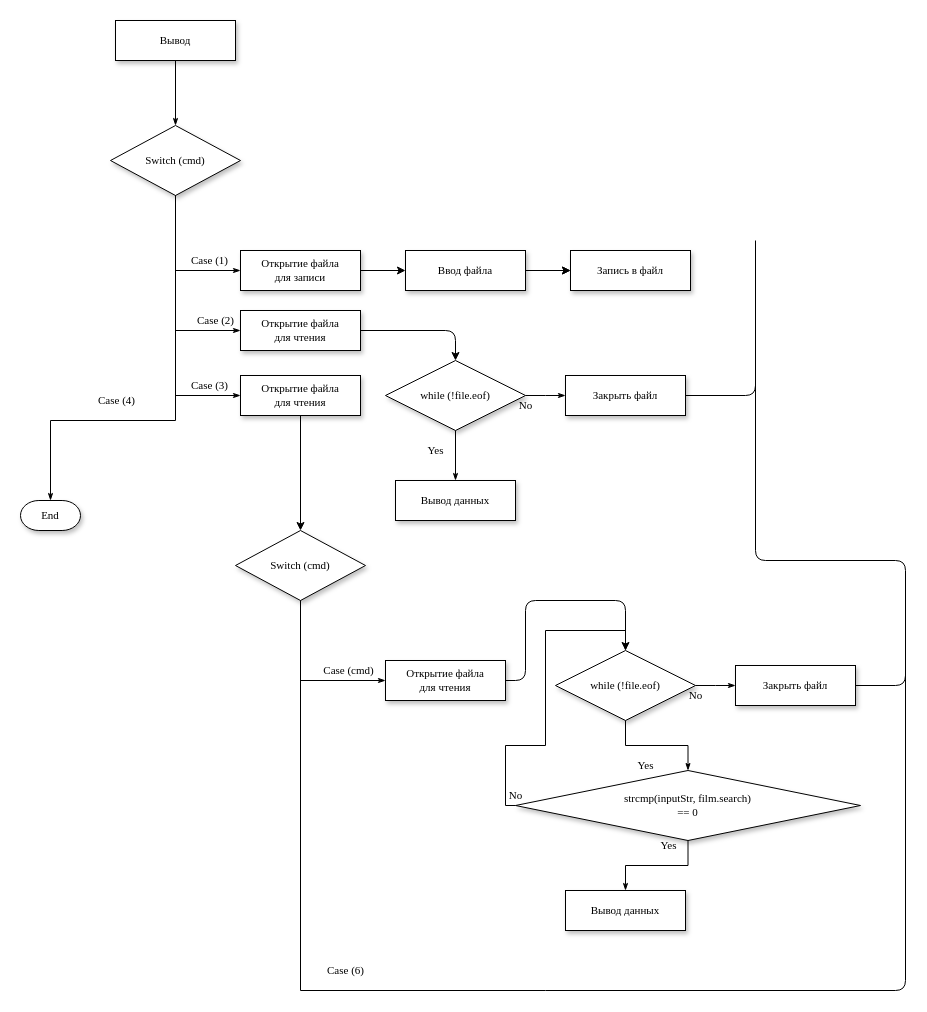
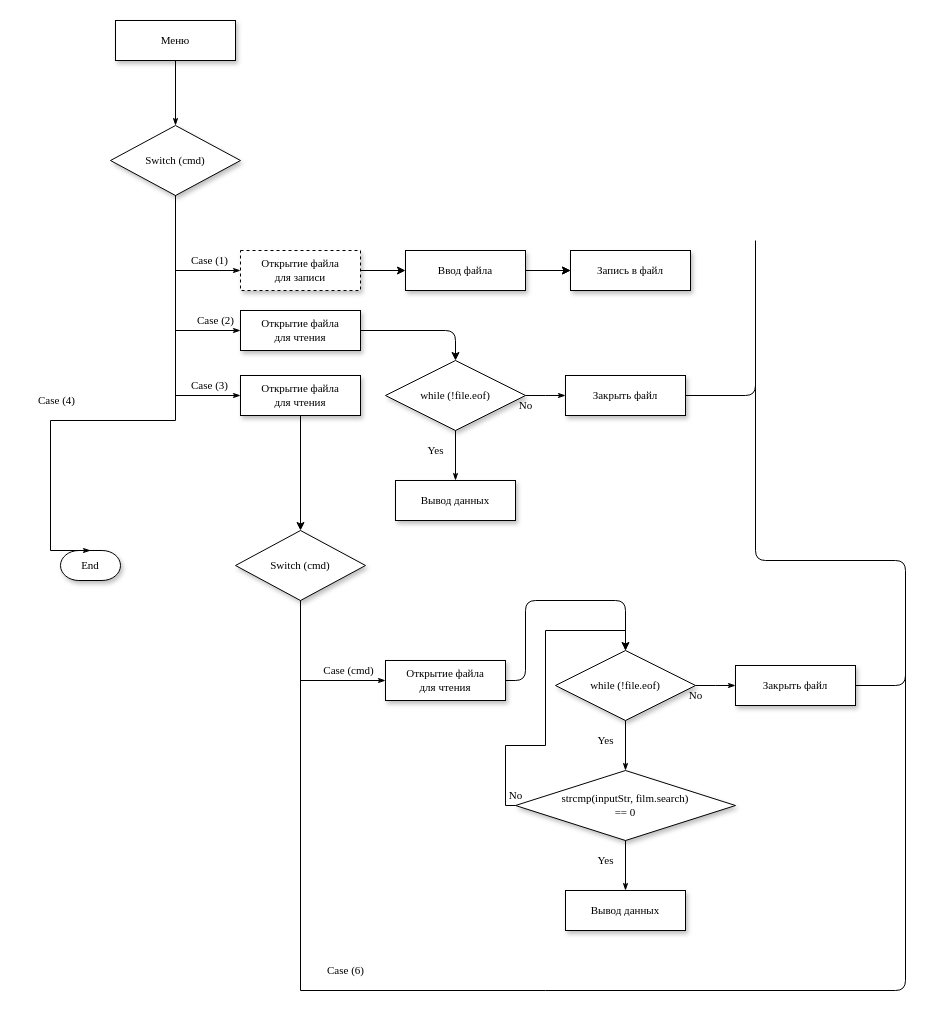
node "Вывод": label "Вывод" -> "Меню"
node "Открытие файла для записи": style solid -> dashed
node "End": moved (51, 516) -> (91, 566)
node "strcmp(inputStr, film.search) == 0": size 345x70 -> 220x70
